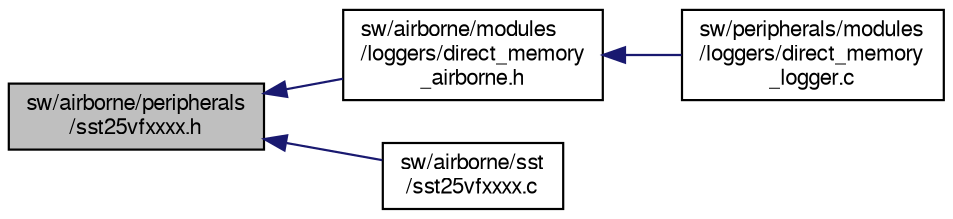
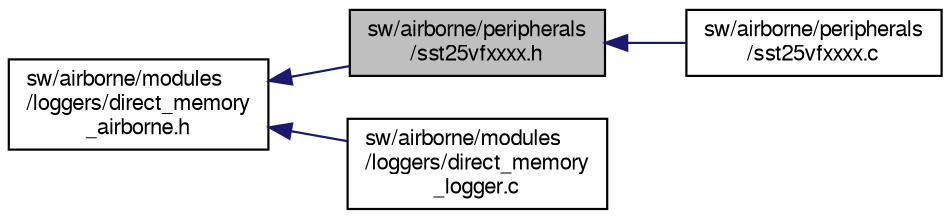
node "sw/peripherals/modules /loggers/direct_memory _logger.c": label "sw/peripherals/modules /loggers/direct_memory _logger.c" -> "sw/airborne/modules /loggers/direct_memory _logger.c"
edge "sw/airborne/modules /loggers/direct_memory _airborne.h" -> "sw/airborne/peripherals /sst25vfxxxx.h": reversed
node "sw/airborne/sst /sst25vfxxxx.c": label "sw/airborne/sst /sst25vfxxxx.c" -> "sw/airborne/peripherals /sst25vfxxxx.c"
